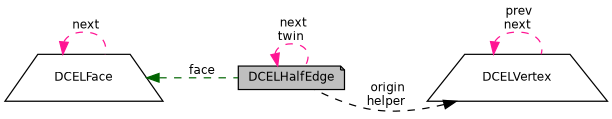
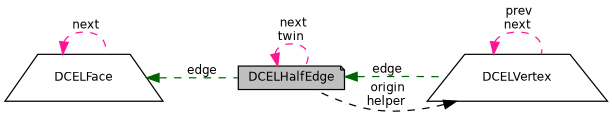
edge "DCELHalfEdge" -> "DCELFace": label " face" -> " edge"
edge "DCELVertex" -> "DCELHalfEdge": added, label "edge"
